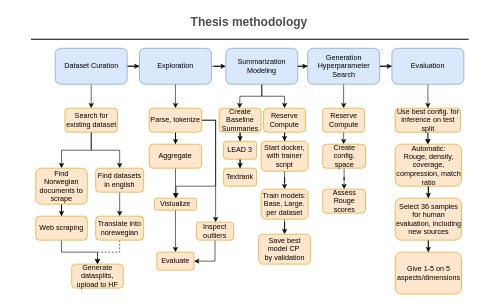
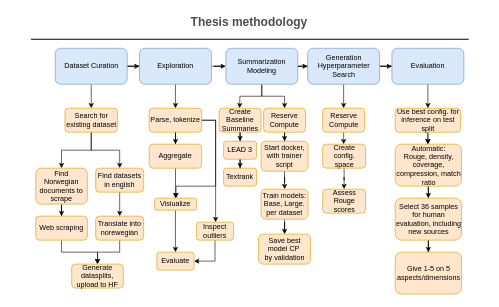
edge "Translate into norewegian" -> "Generate datasplits, upload to HF": style dashed -> solid
